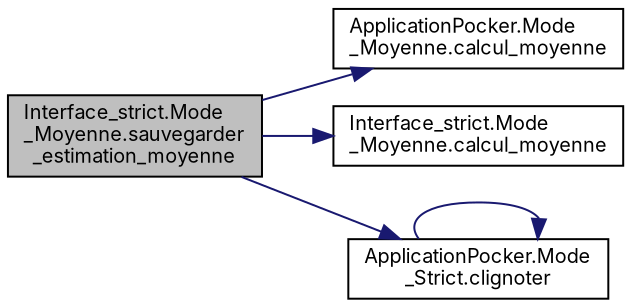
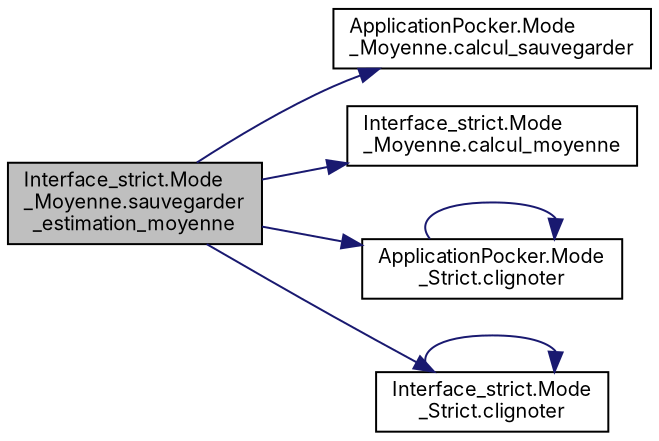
node "ApplicationPocker.Mode _Moyenne.calcul_moyenne": label "ApplicationPocker.Mode _Moyenne.calcul_moyenne" -> "ApplicationPocker.Mode _Moyenne.calcul_sauvegarder"
node "Interface_strict.Mode _Strict.clignoter": added
